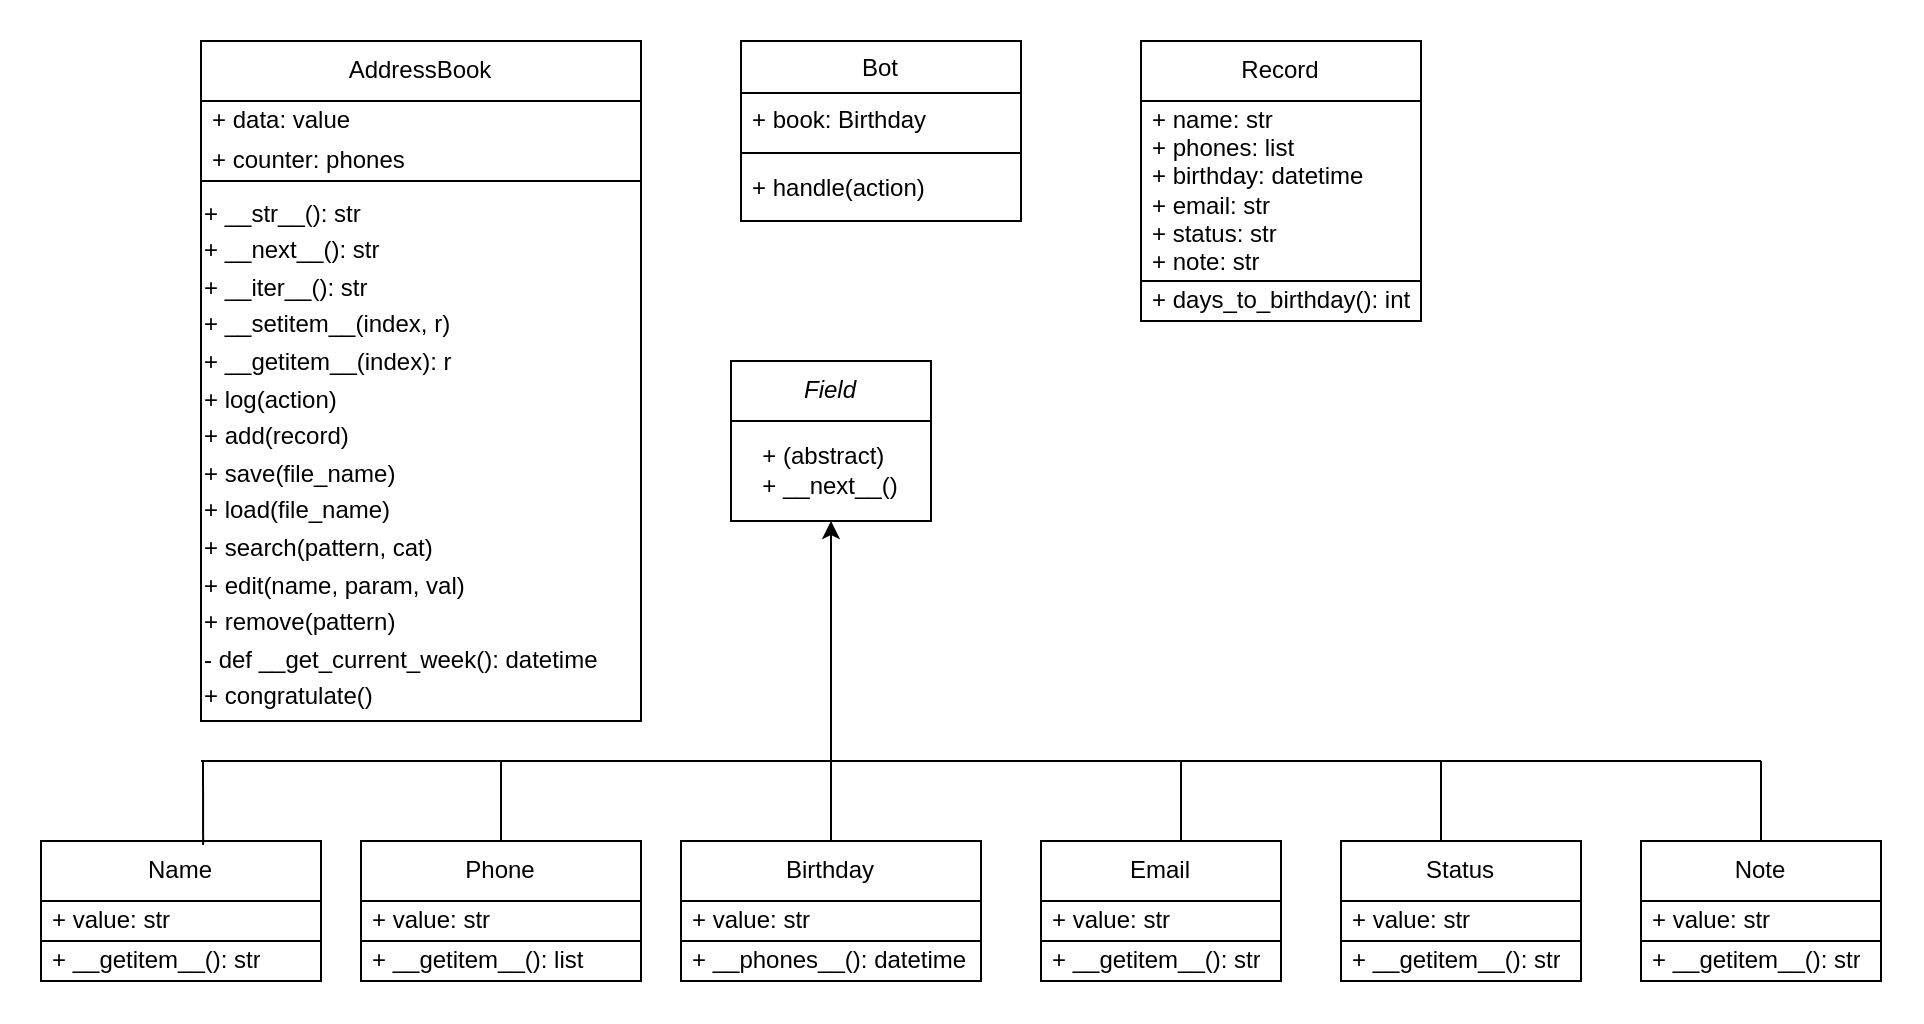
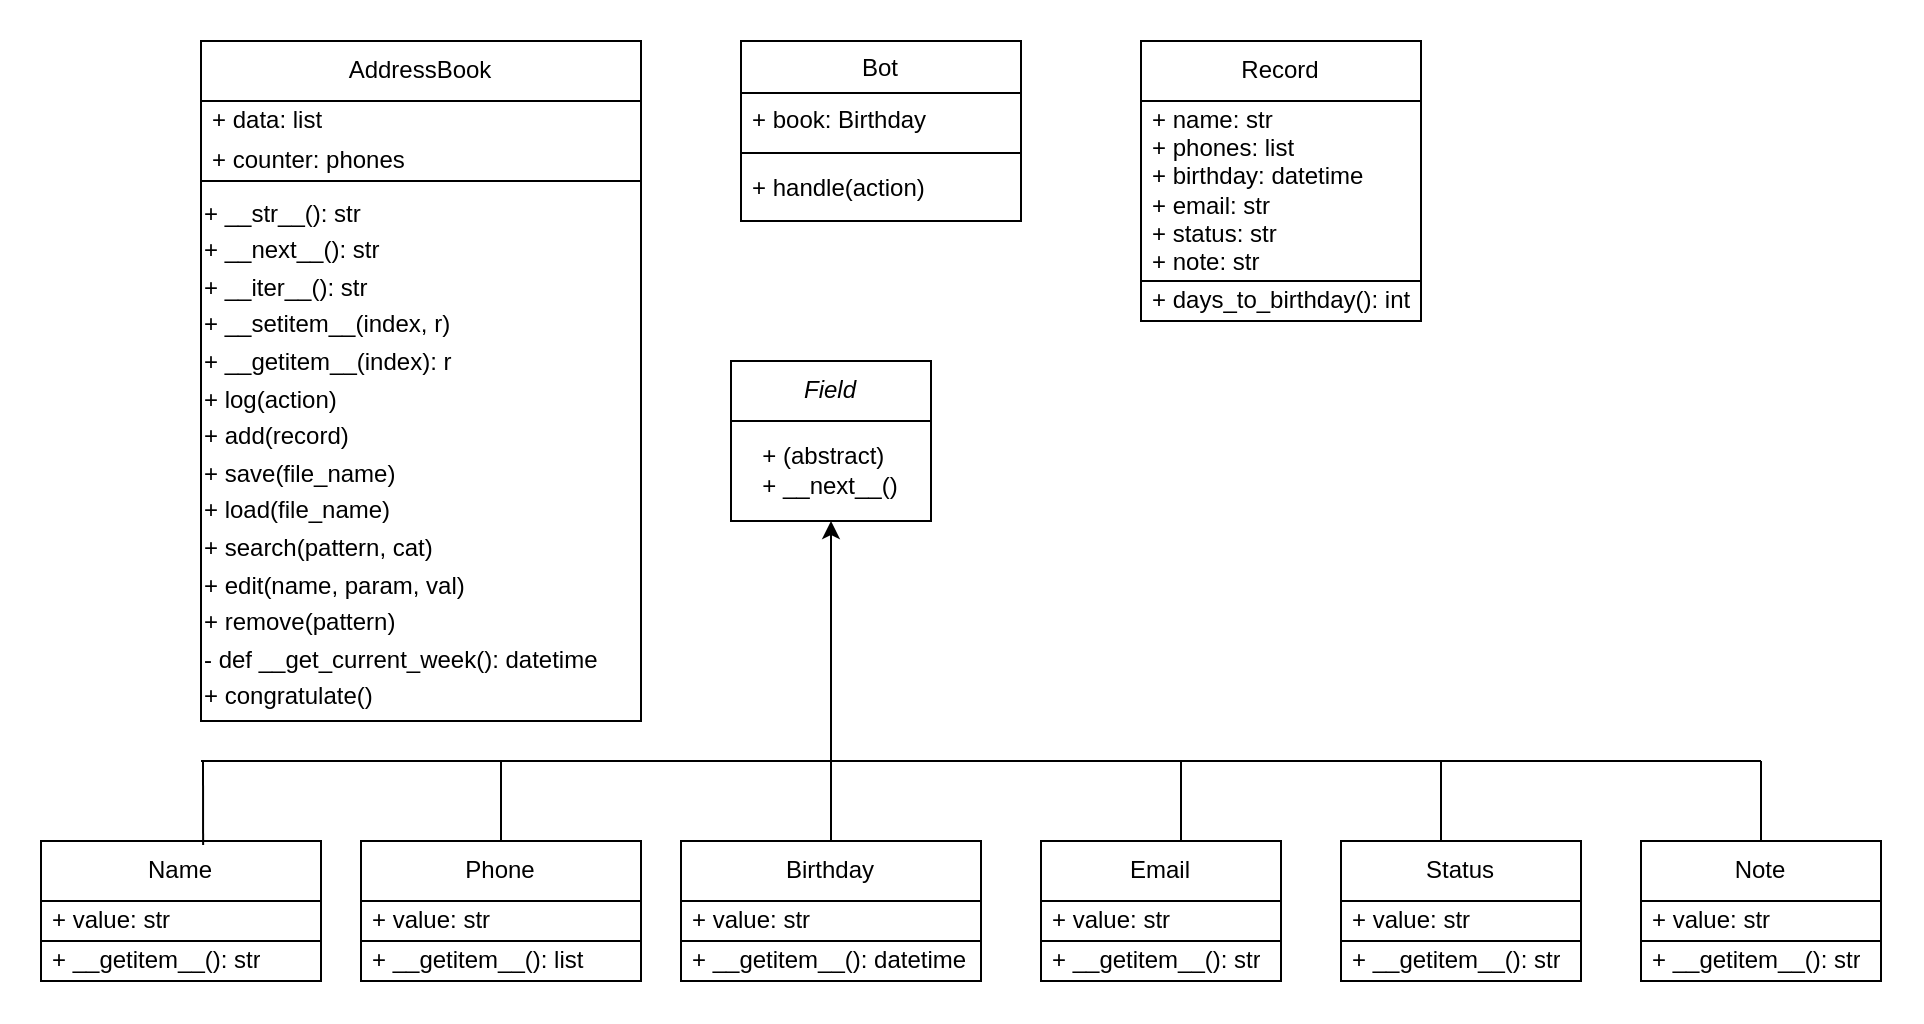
node "+ data: value": label "+ data: value" -> "+ data: list"
node "+ __phones__(): datetime": label "+ __phones__(): datetime" -> "+ __getitem__(): datetime"
